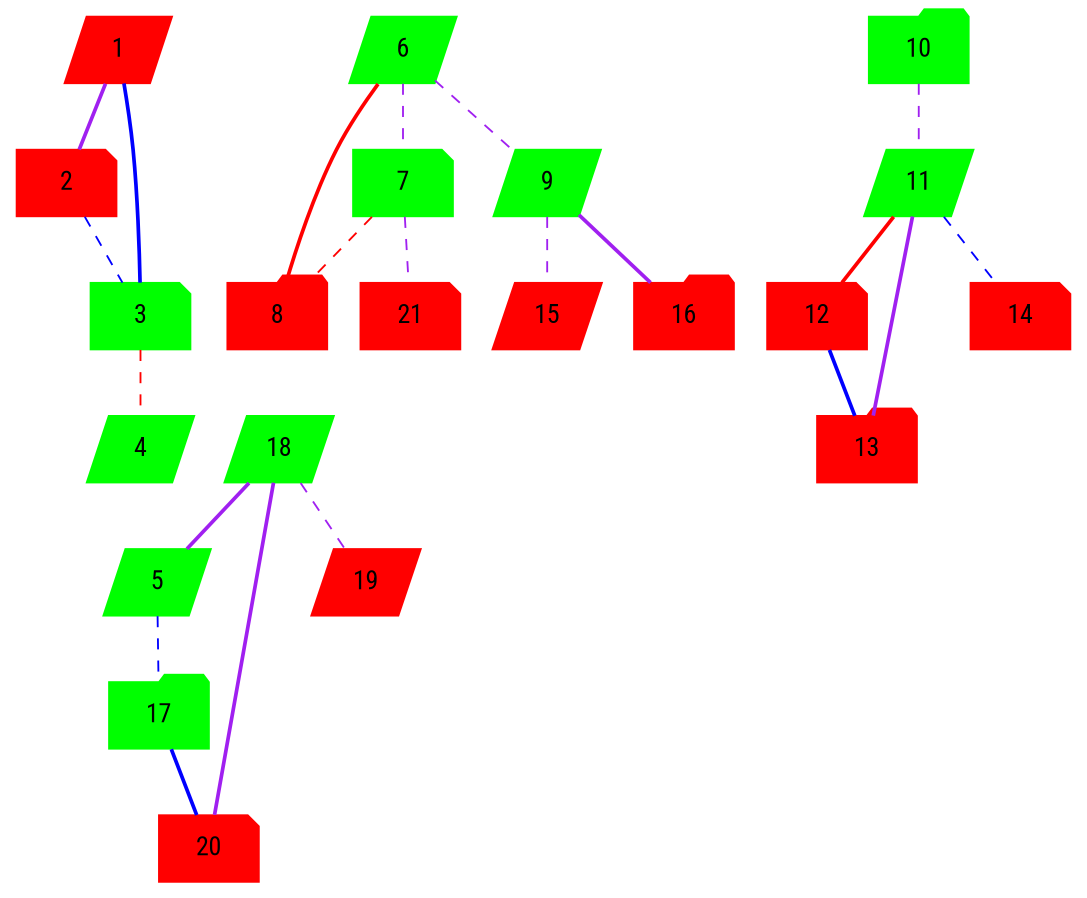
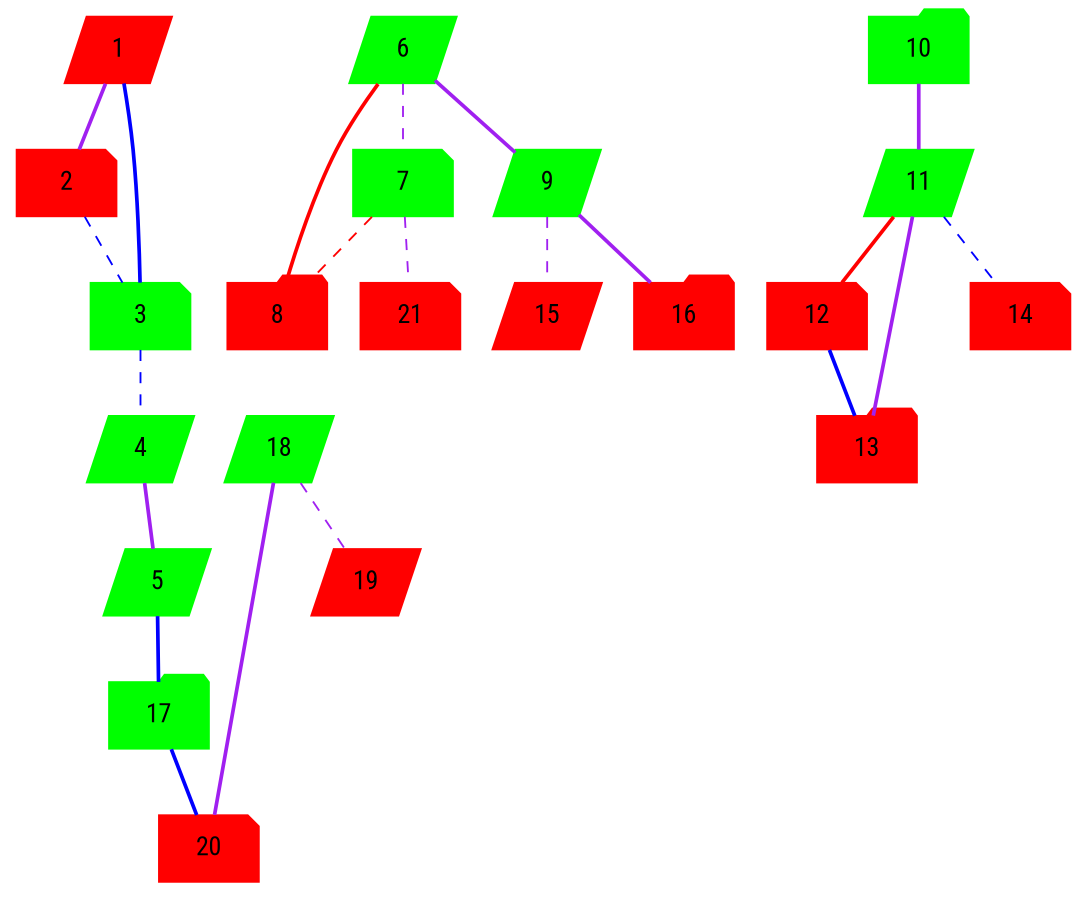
edge "6" -- "9": style dashed -> bold
edge "10" -- "11": style dashed -> bold
edge "3" -- "4": color red -> blue
edge "18" -- "5": now "4" -- "5"
edge "5" -- "17": style dashed -> bold
